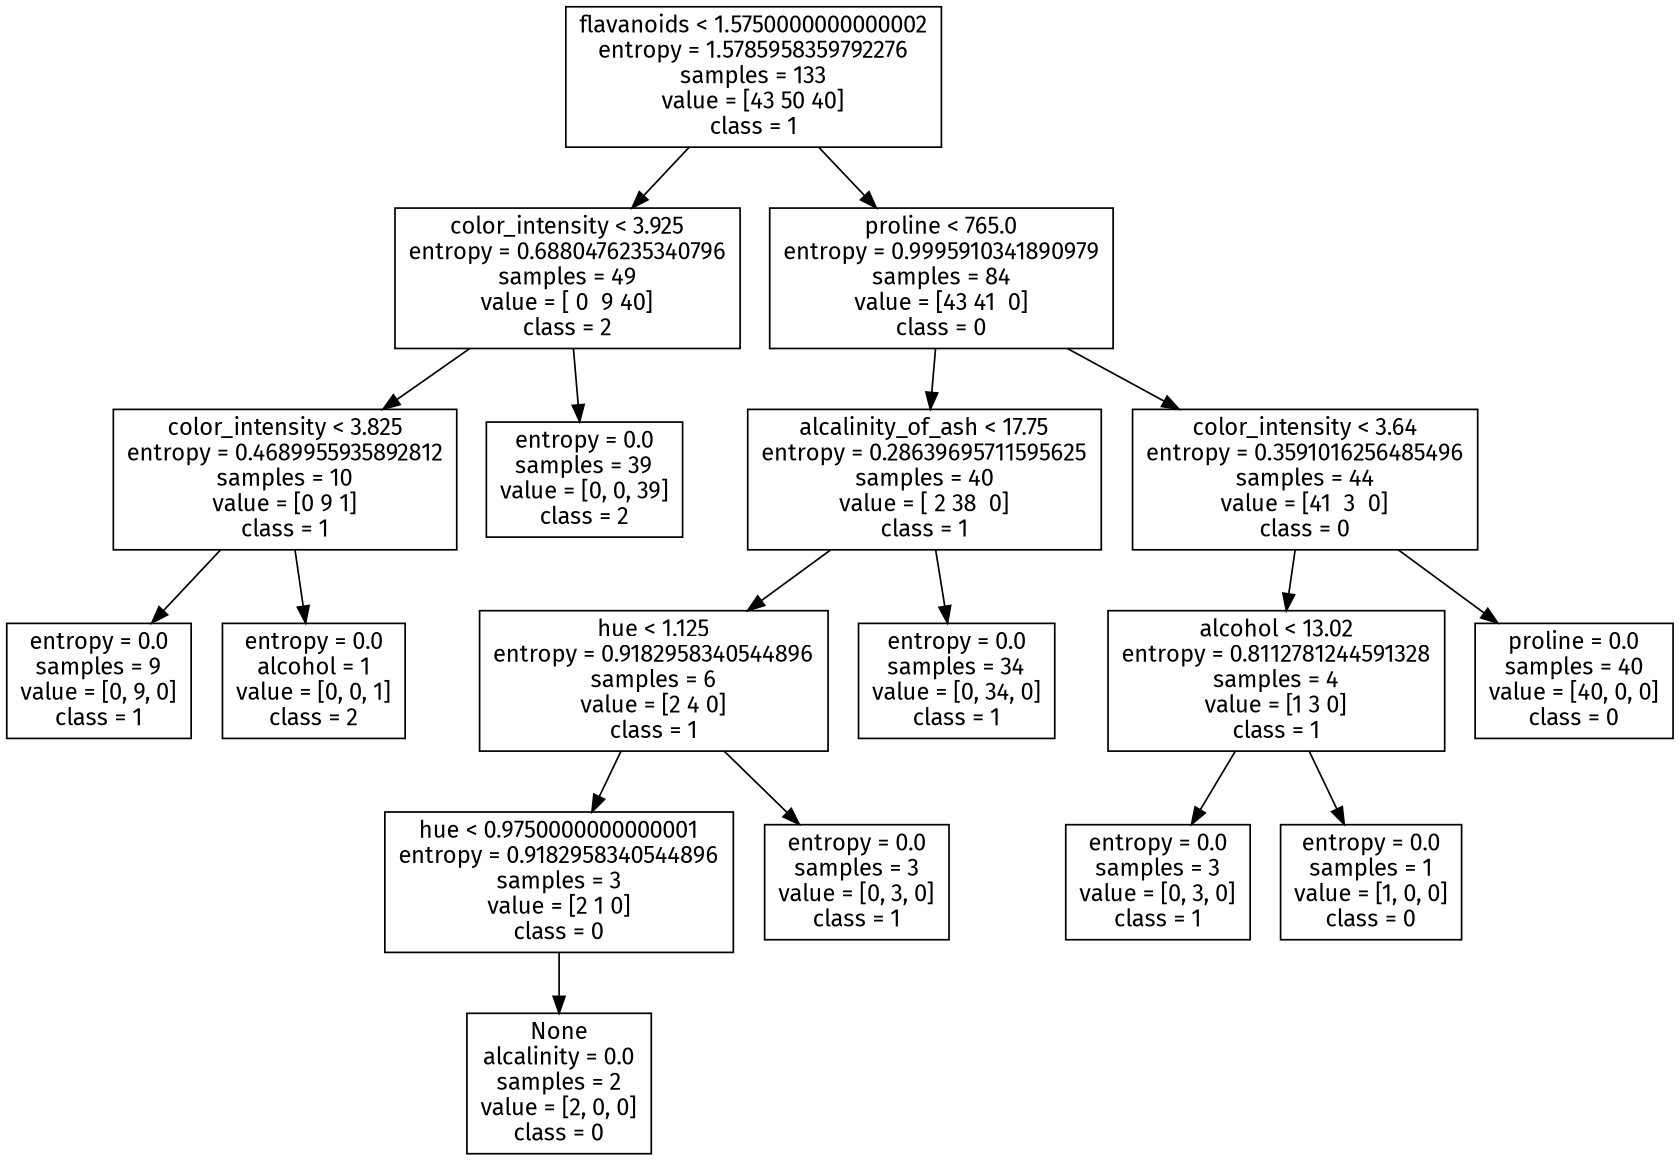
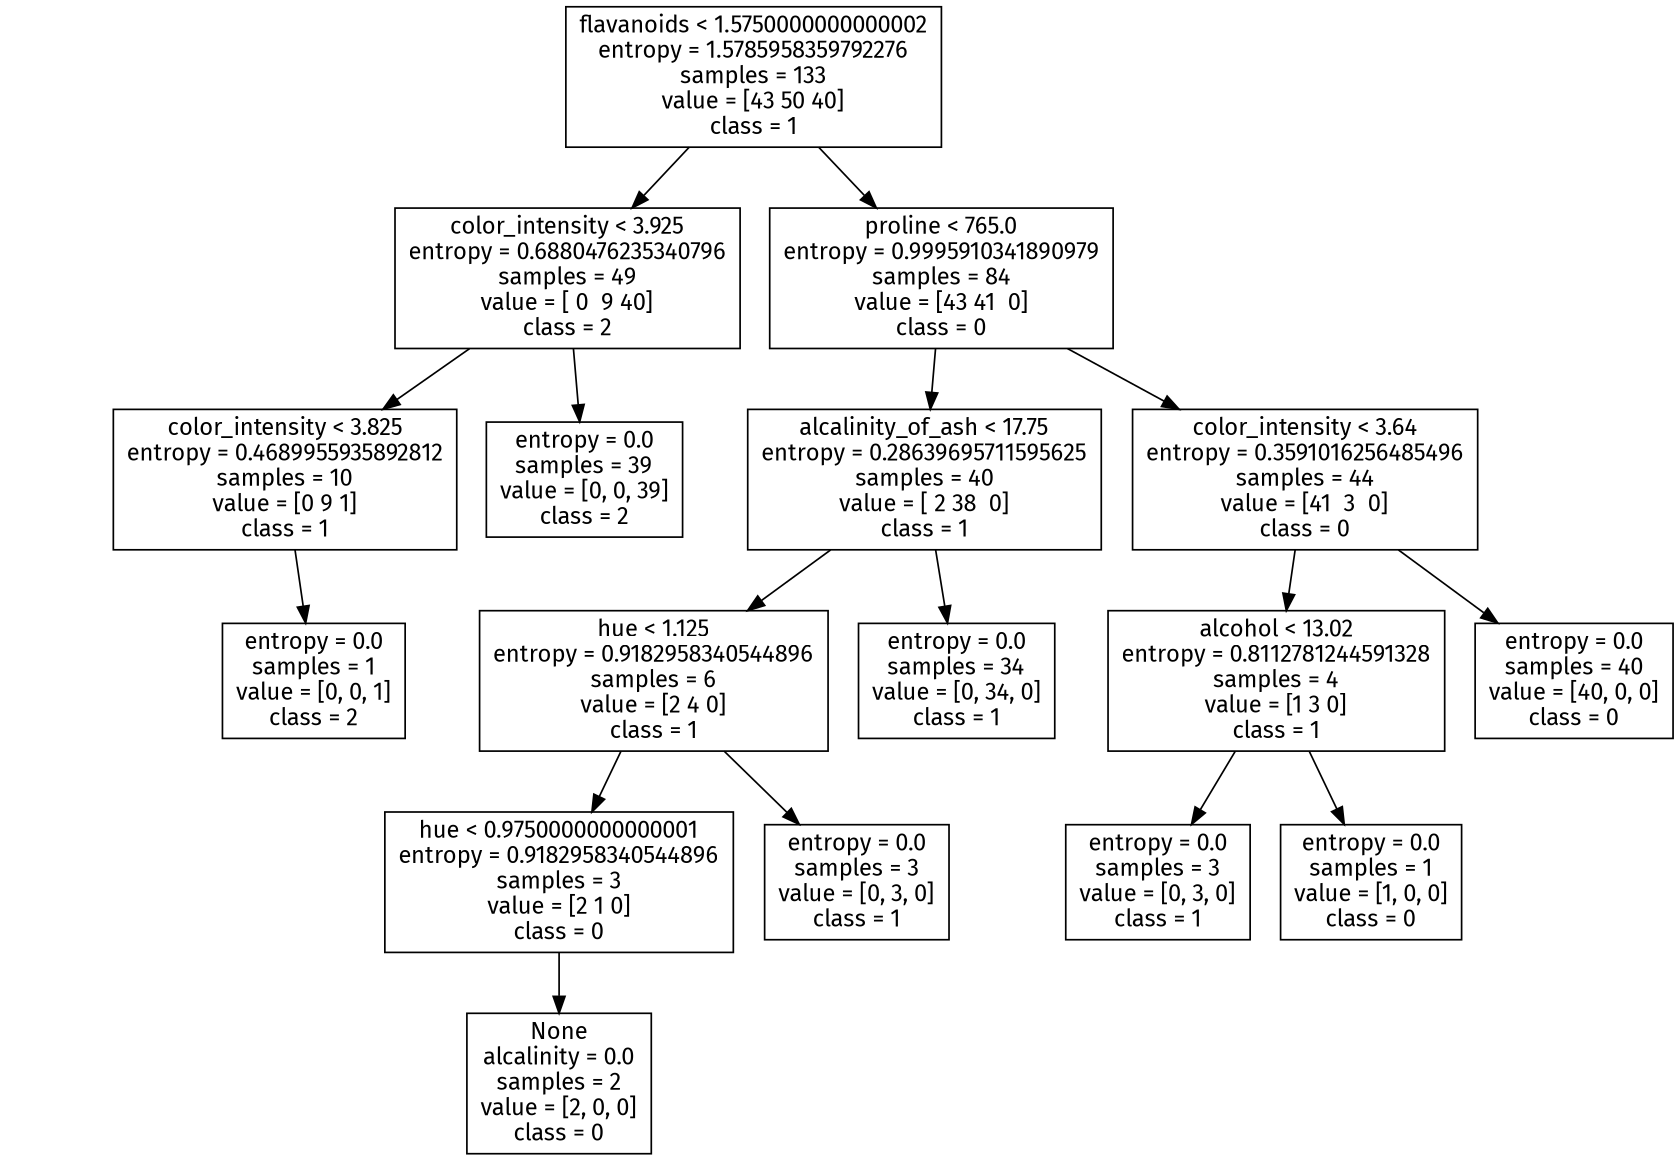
node "entropy = 0.0 samples = 9 value = [0, 9, 0] class = 1": removed
node "entropy = 0.0 alcohol = 1 value = [0, 0, 1] class = 2": label "entropy = 0.0 alcohol = 1 value = [0, 0, 1] class = 2" -> "entropy = 0.0 samples = 1 value = [0, 0, 1] class = 2"
node "proline = 0.0 samples = 40 value = [40, 0, 0] class = 0": label "proline = 0.0 samples = 40 value = [40, 0, 0] class = 0" -> "entropy = 0.0 samples = 40 value = [40, 0, 0] class = 0"
